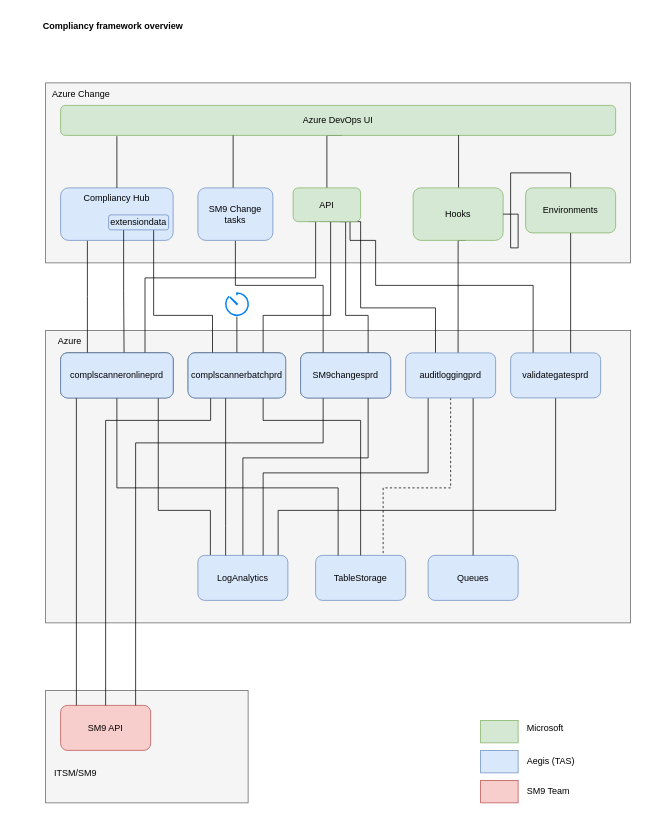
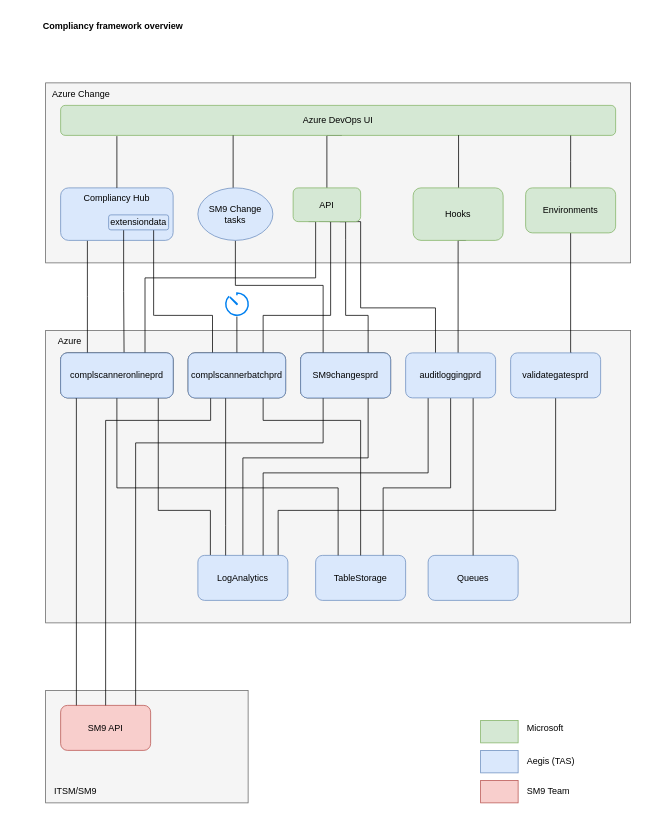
edge "Environments" -- "Hooks": now "Environments" -- "Azure DevOps UI"
node "SM9 Change tasks": shape rounded rectangle -> ellipse
edge "API" -- "validategatesprd": removed
edge "auditloggingprd" -- "TableStorage": style dashed -> solid
node "ITSM/SM9": moved (75, 773) -> (75, 792)
